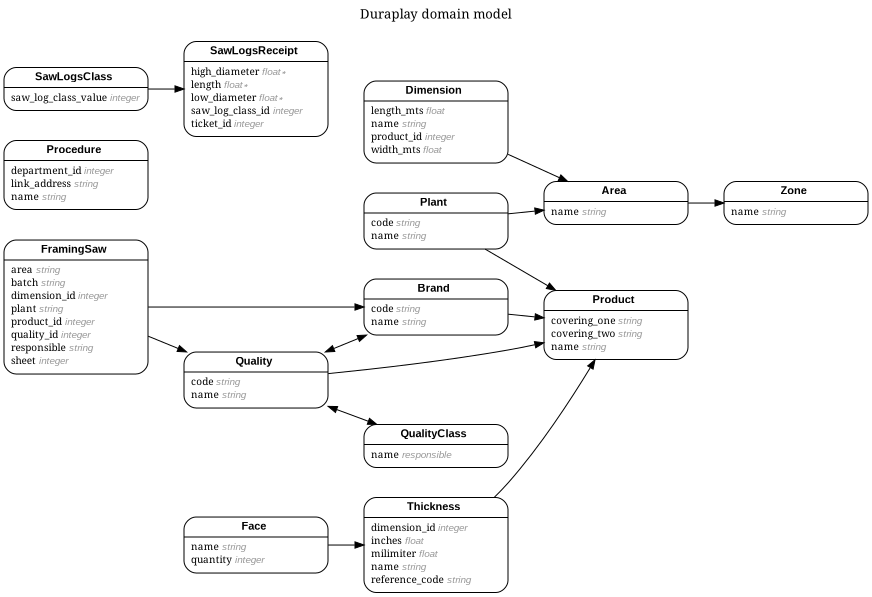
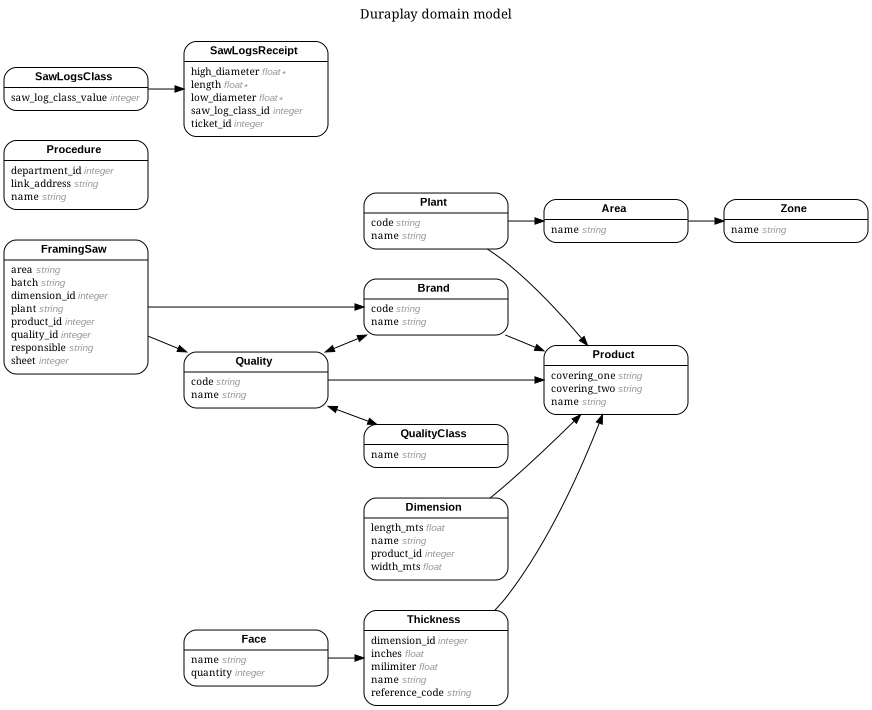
edge "Dimension" -- "Area": now "Dimension" -- "Product"
node "QualityClass": text "responsible" -> "string"
